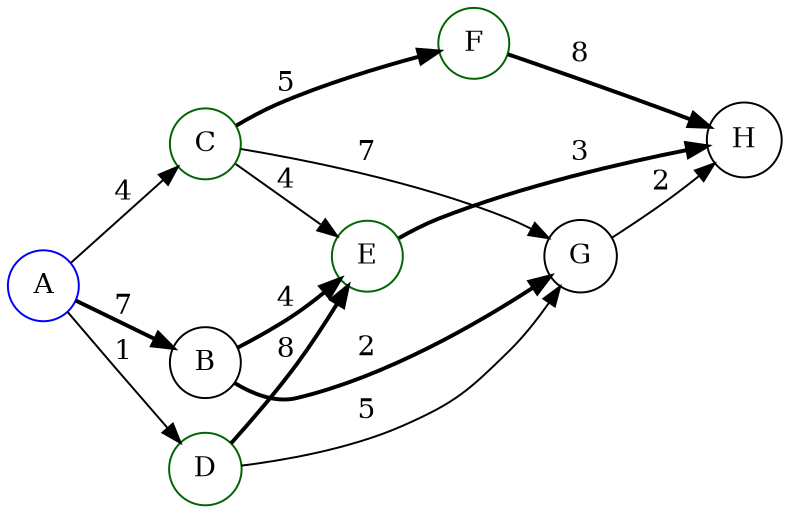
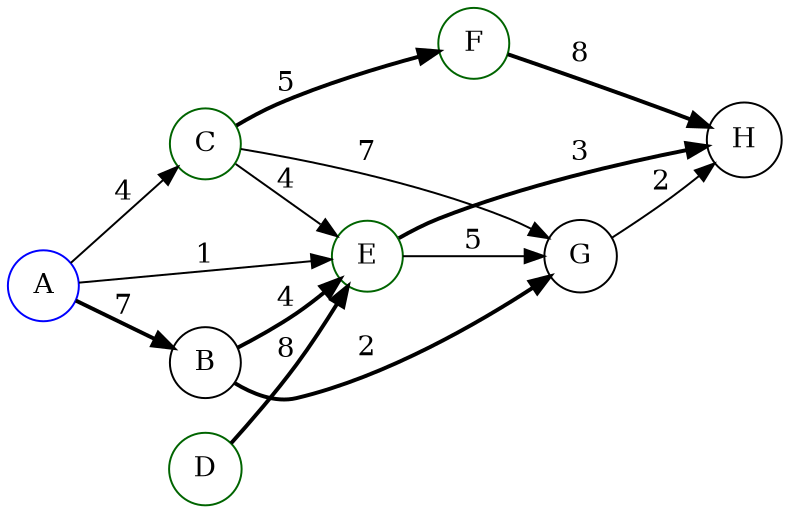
edge "A" -> "D": now "A" -> "E"
edge "D" -> "G": now "E" -> "G"
